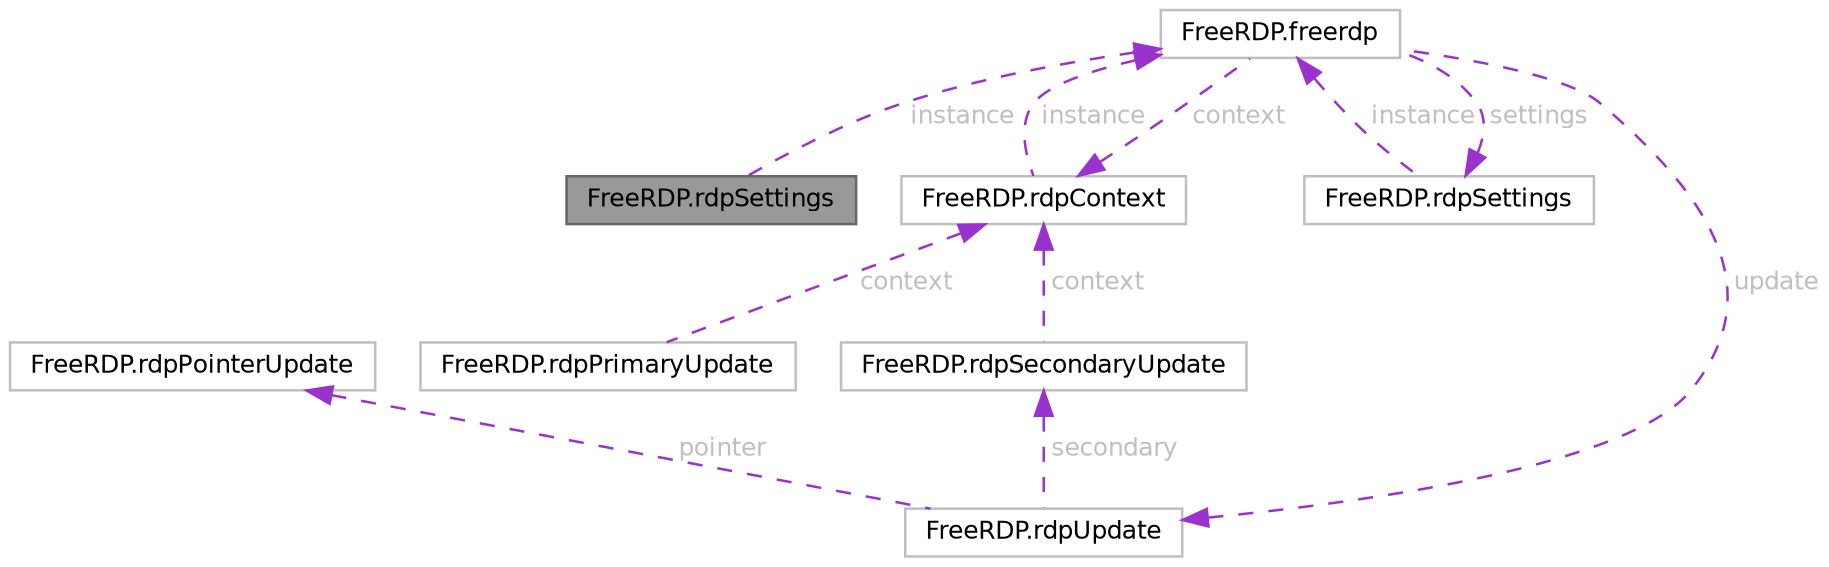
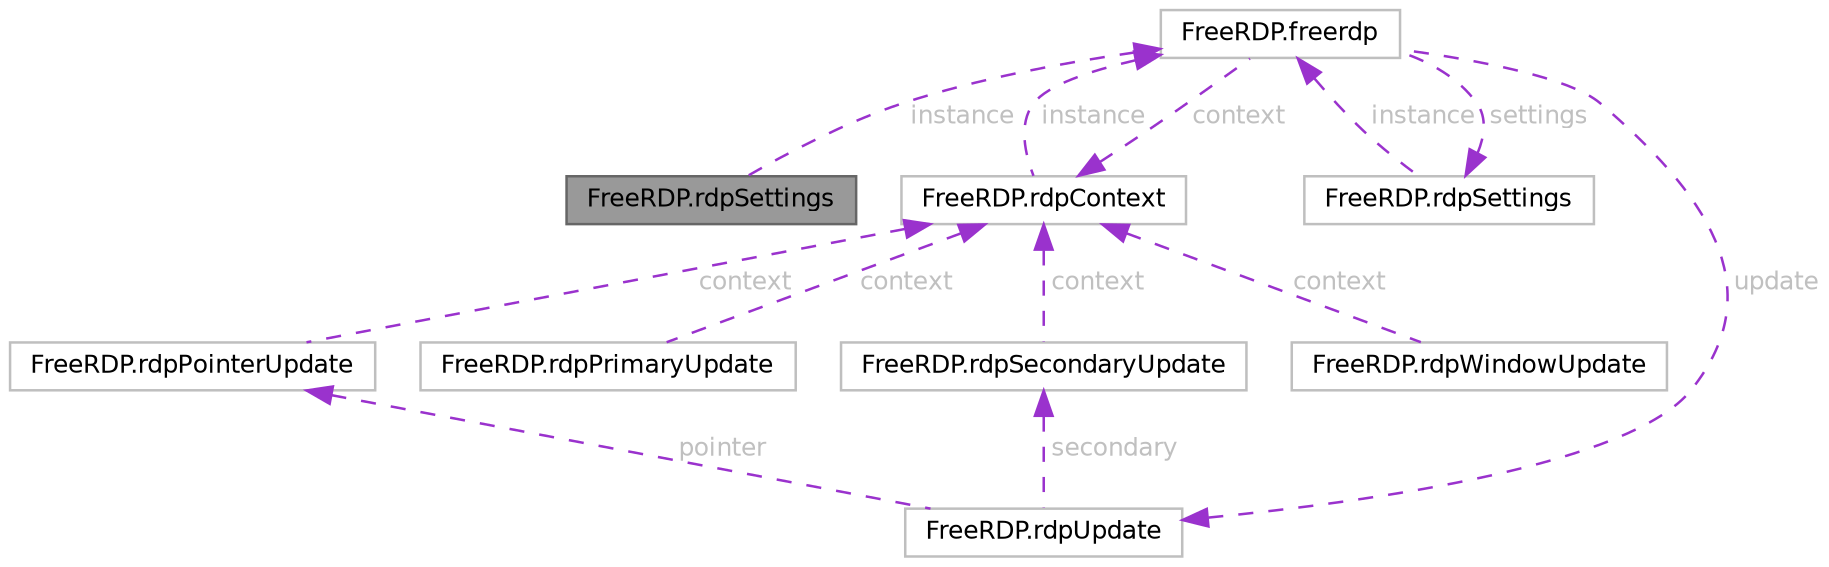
edge "FreeRDP.rdpPointerUpdate" -> "FreeRDP.rdpContext": added, label "context"
node "FreeRDP.rdpWindowUpdate": added
